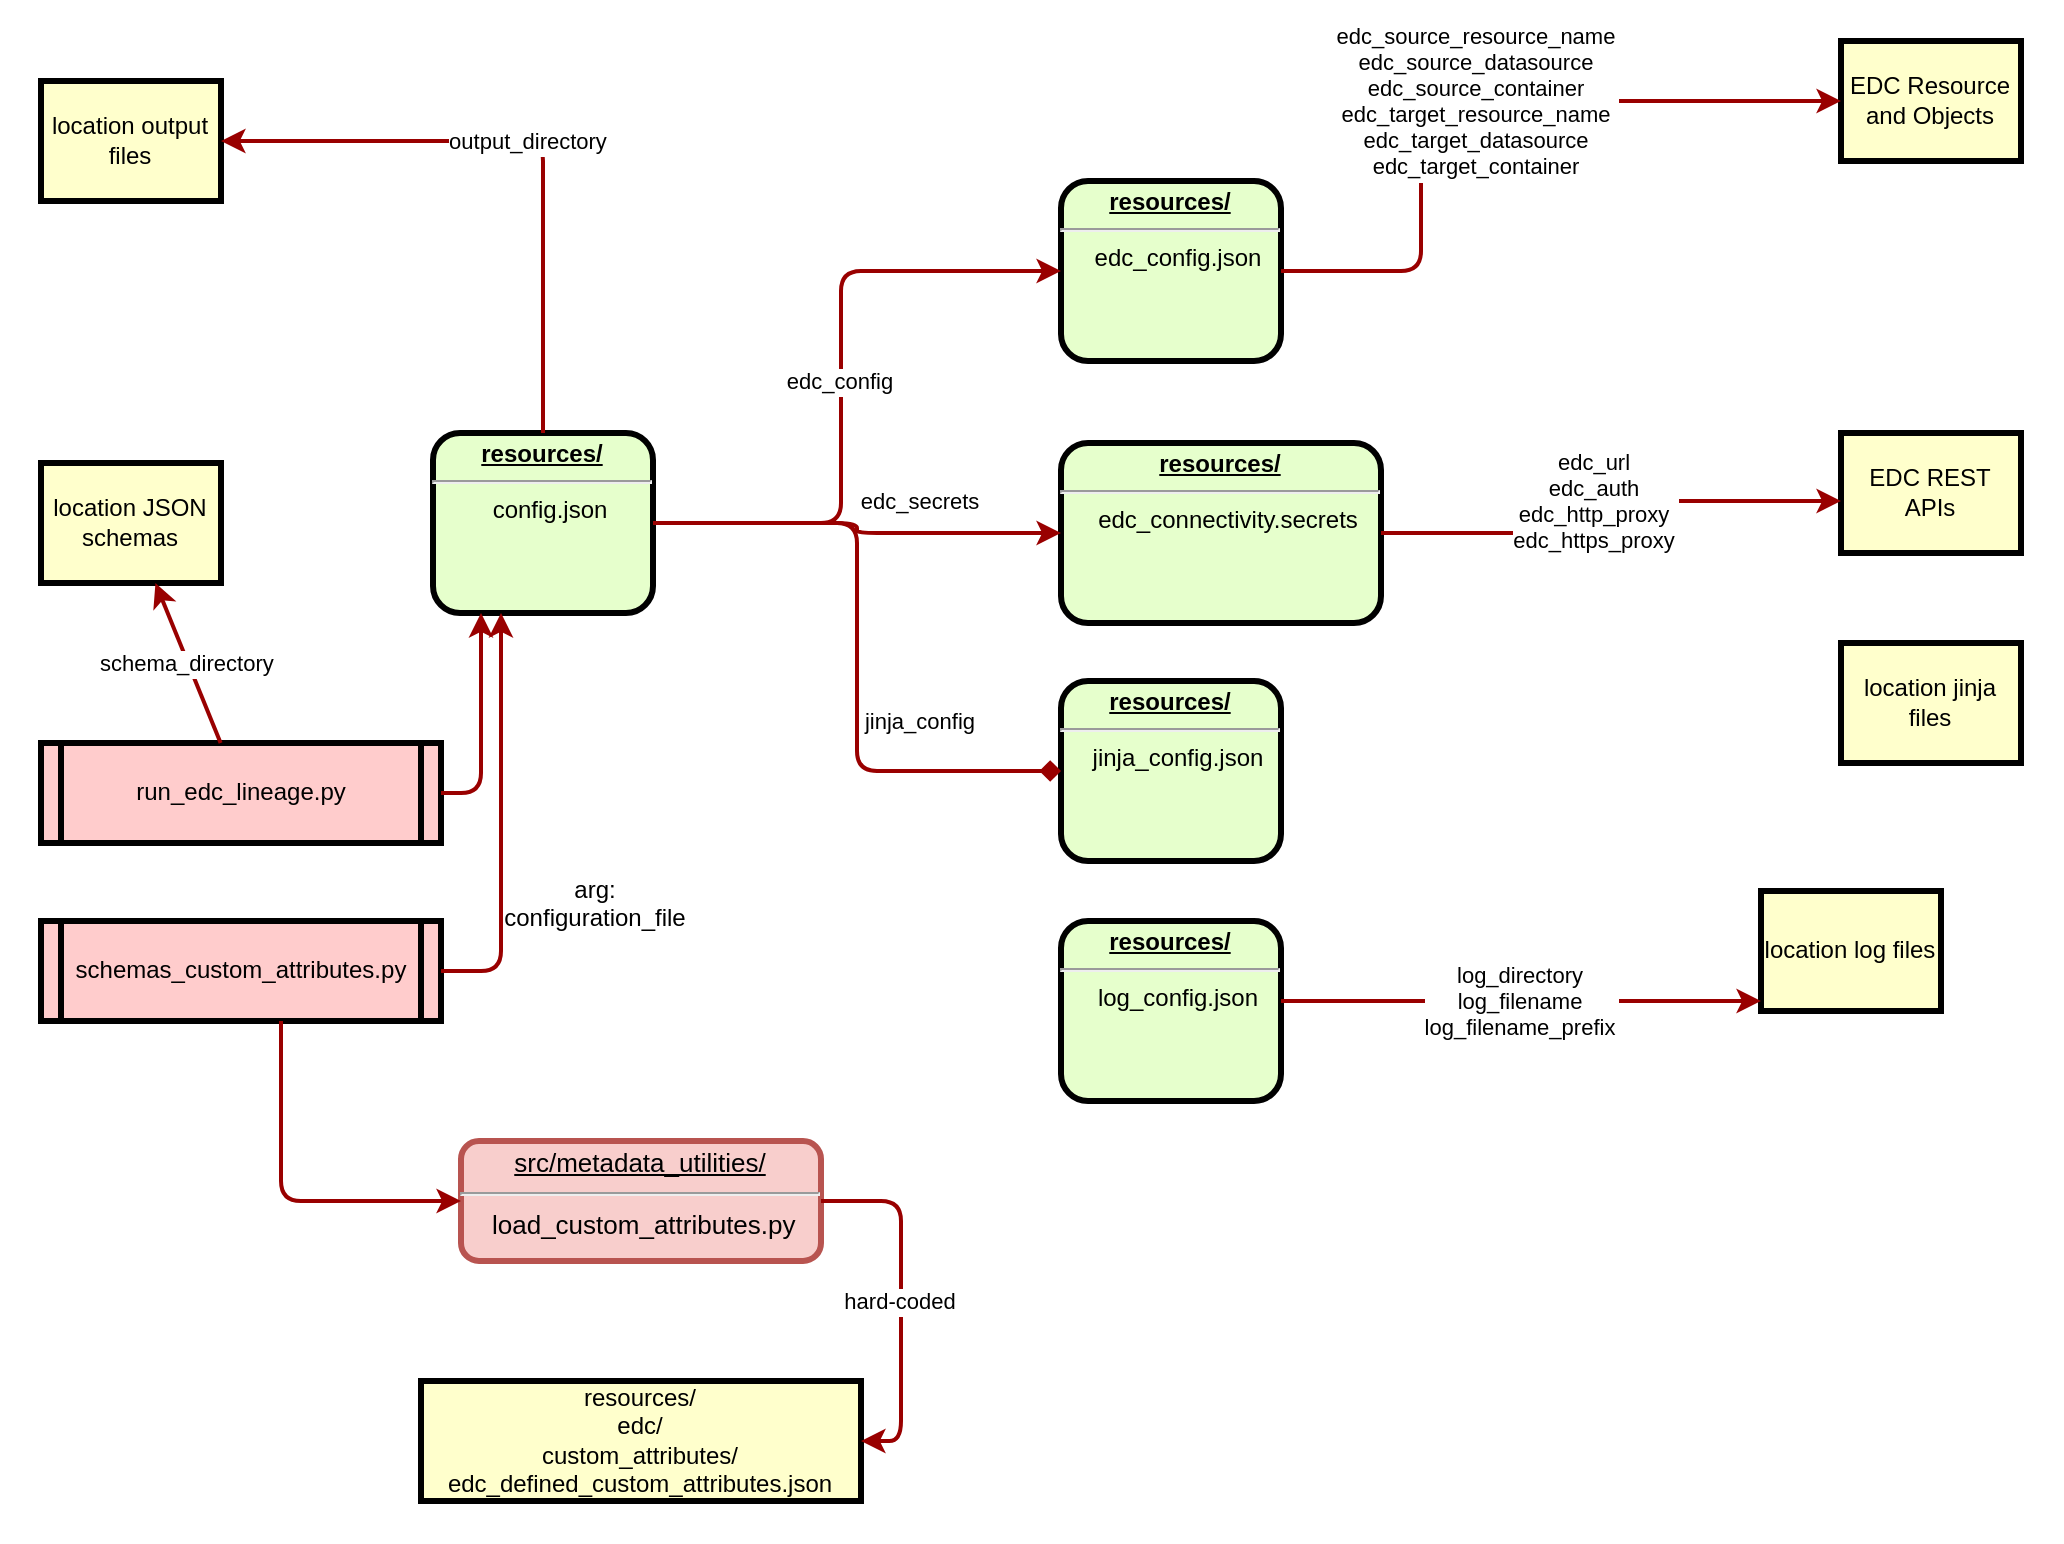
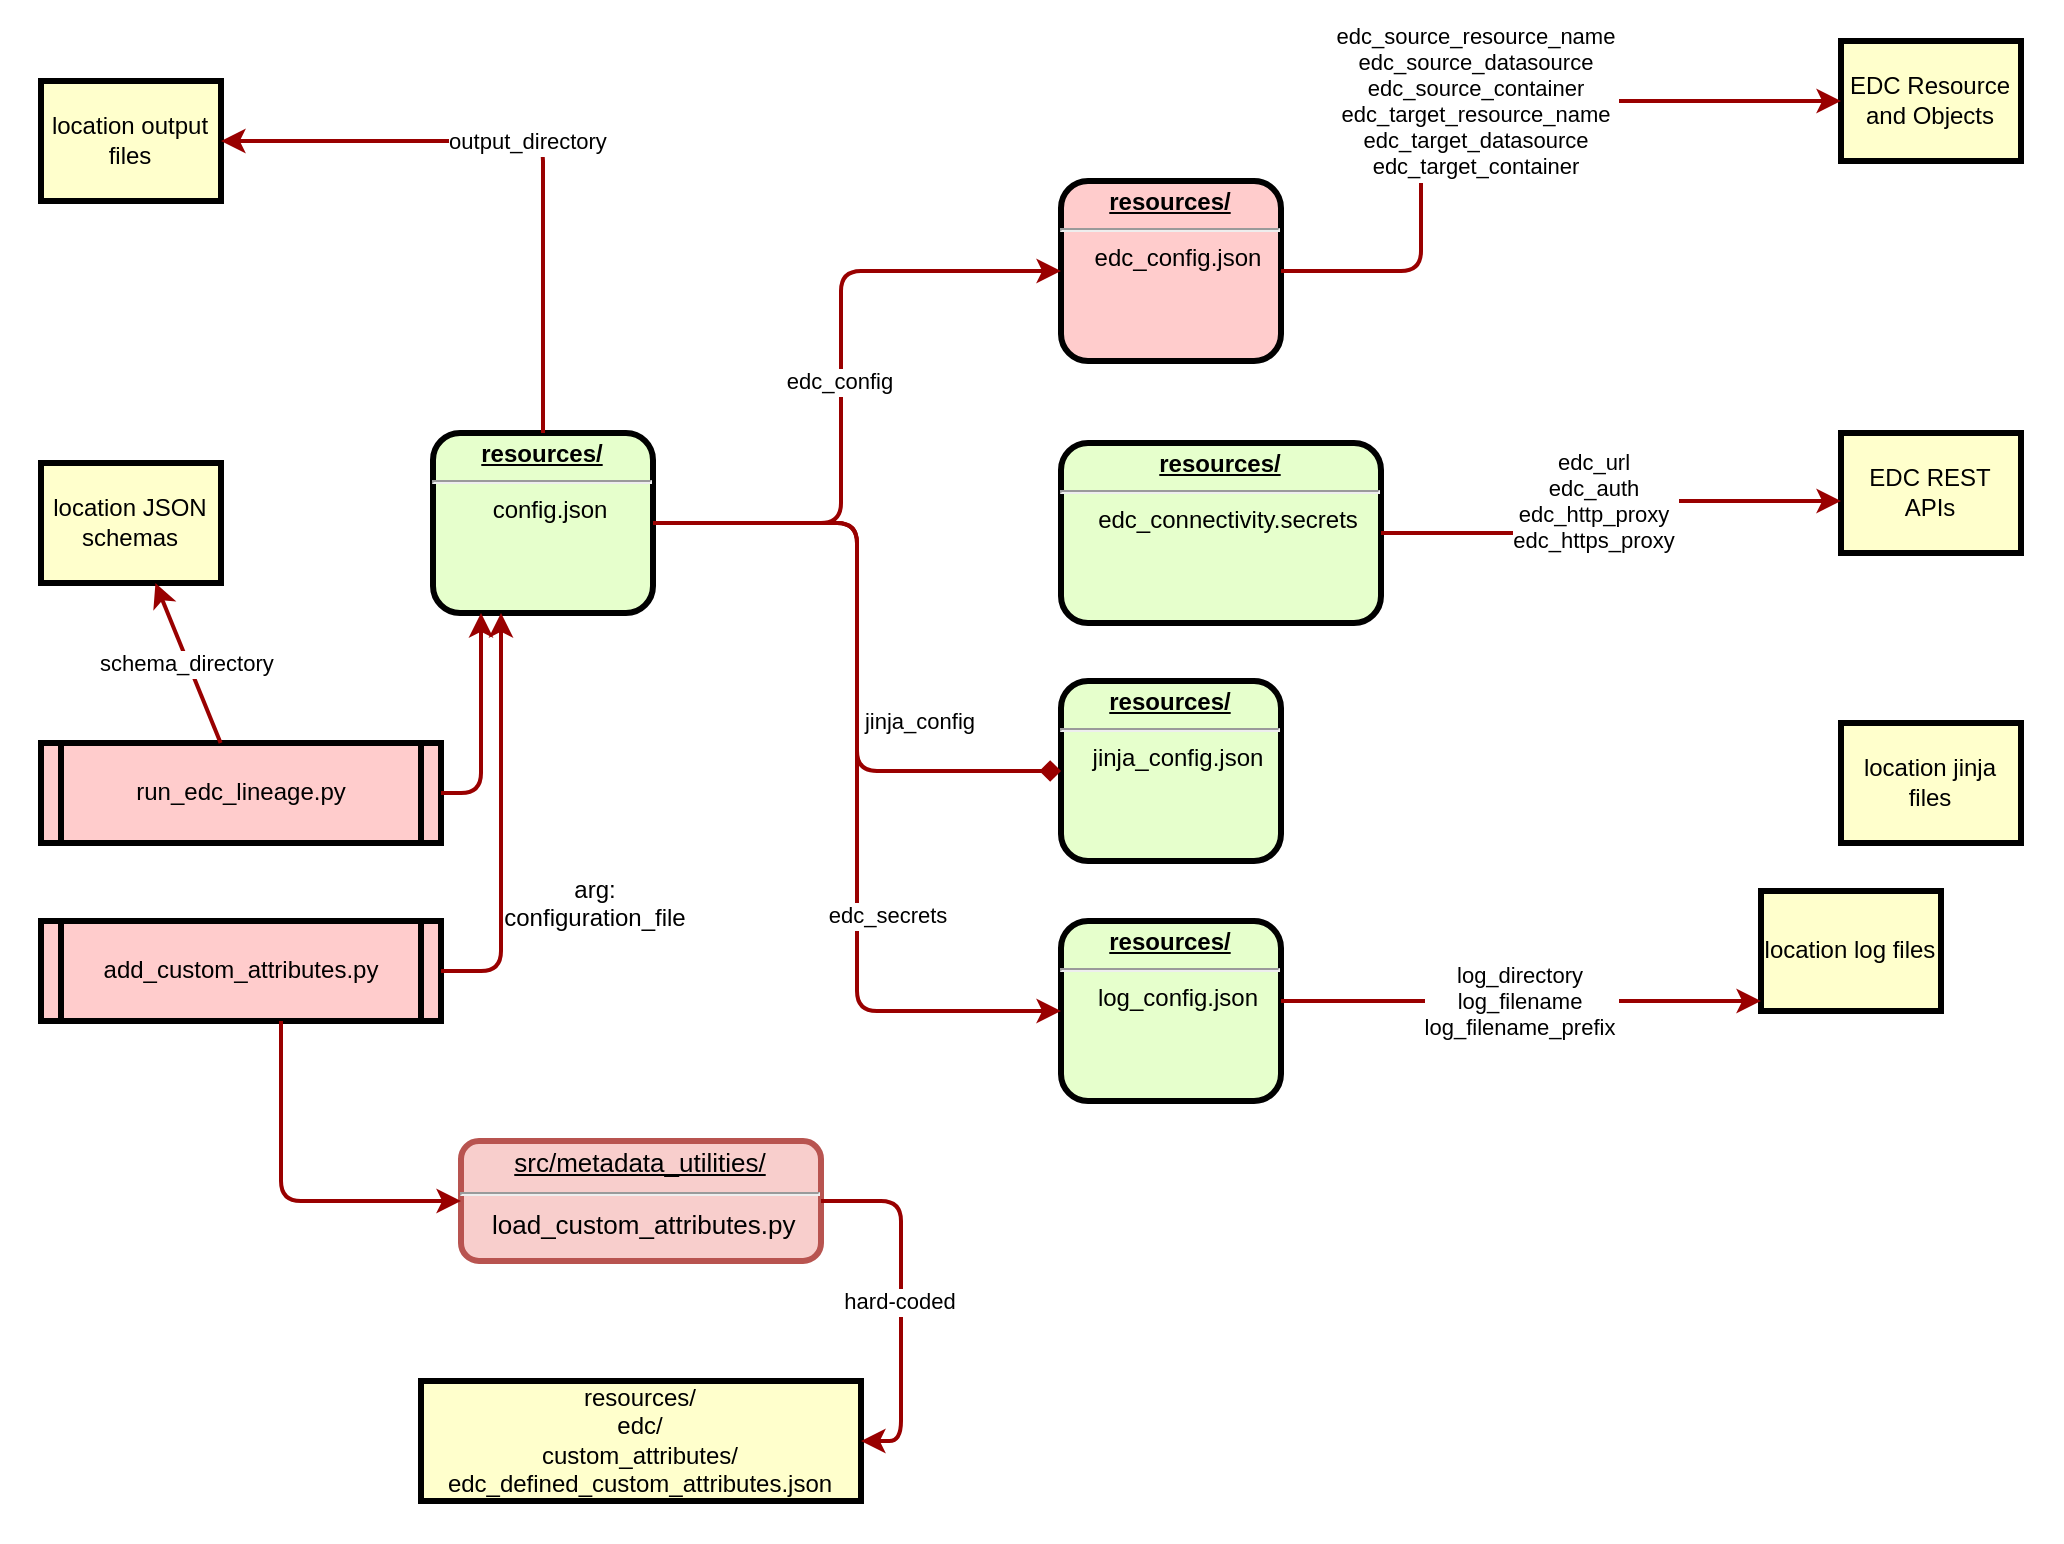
node "resources/ edc_config.json": fillcolor #e6ffcc -> #ffcccc
edge "resources/ config.json" -> "resources/ edc_connectivity.secrets": now "resources/ config.json" -> "resources/ log_config.json"
node "location jinja files": moved (1931, 703) -> (1931, 783)
node "schemas_custom_attributes.py": label "schemas_custom_attributes.py" -> "add_custom_attributes.py"
